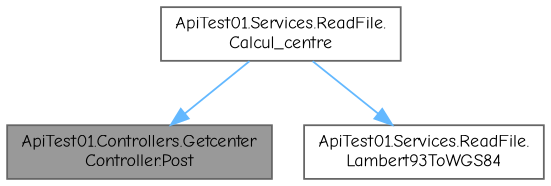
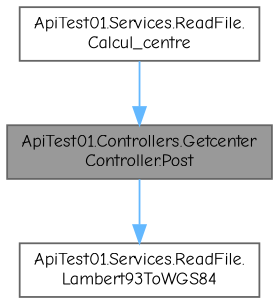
edge "ApiTest01.Services.ReadFile. Calcul_centre" -> "ApiTest01.Services.ReadFile. Lambert93ToWGS84": now "ApiTest01.Controllers.Getcenter Controller.Post" -> "ApiTest01.Services.ReadFile. Lambert93ToWGS84"
